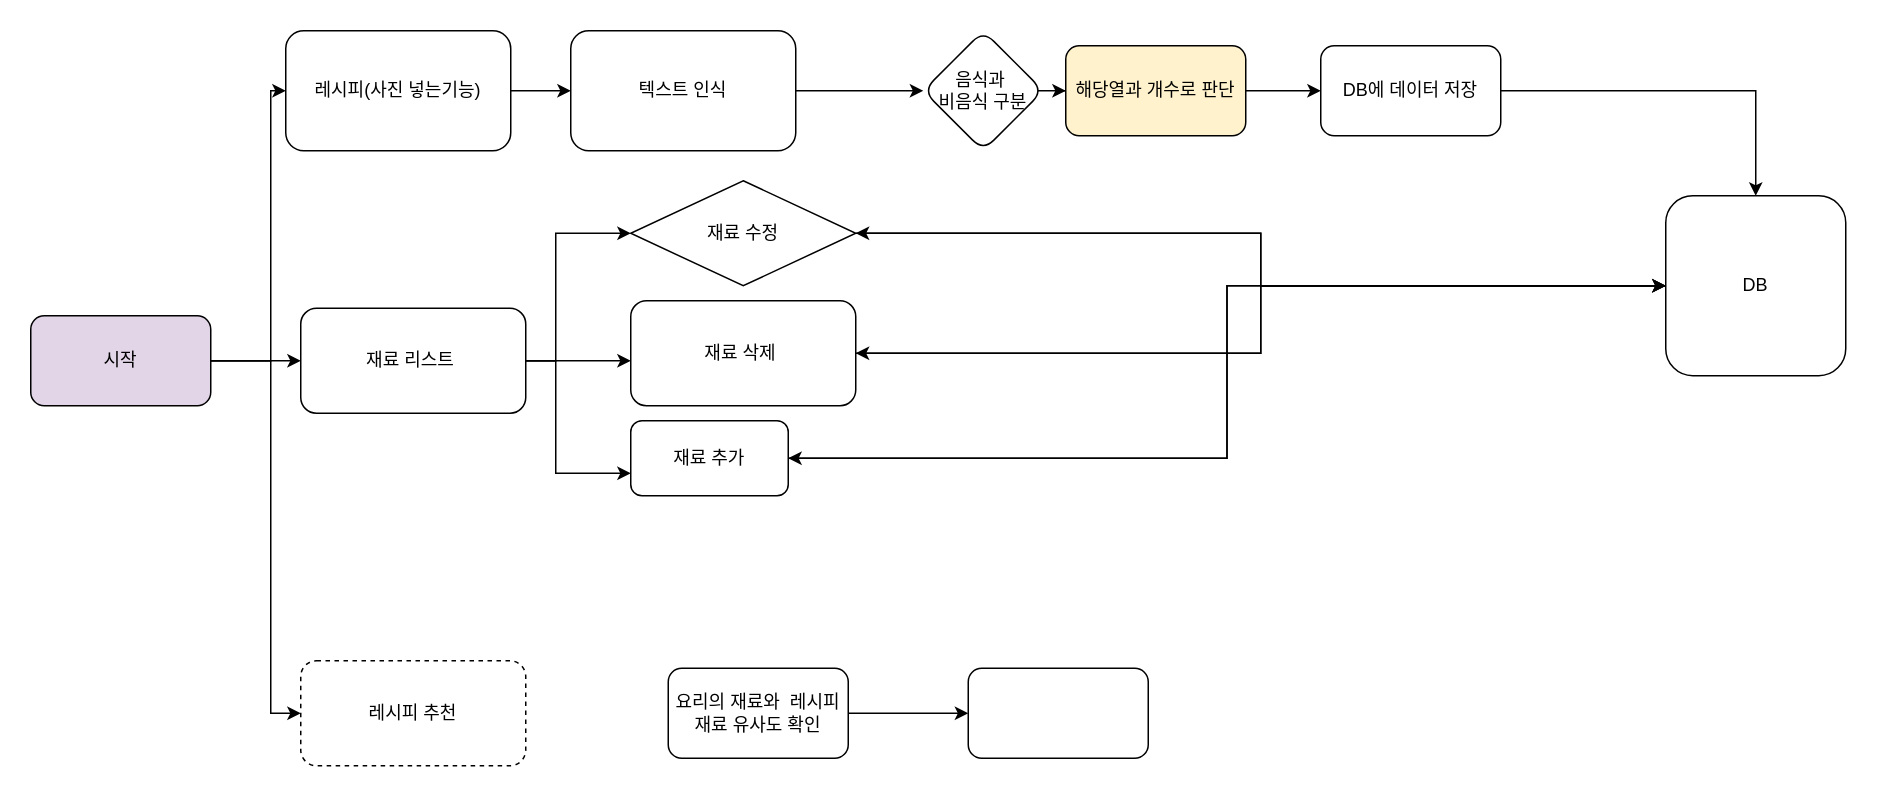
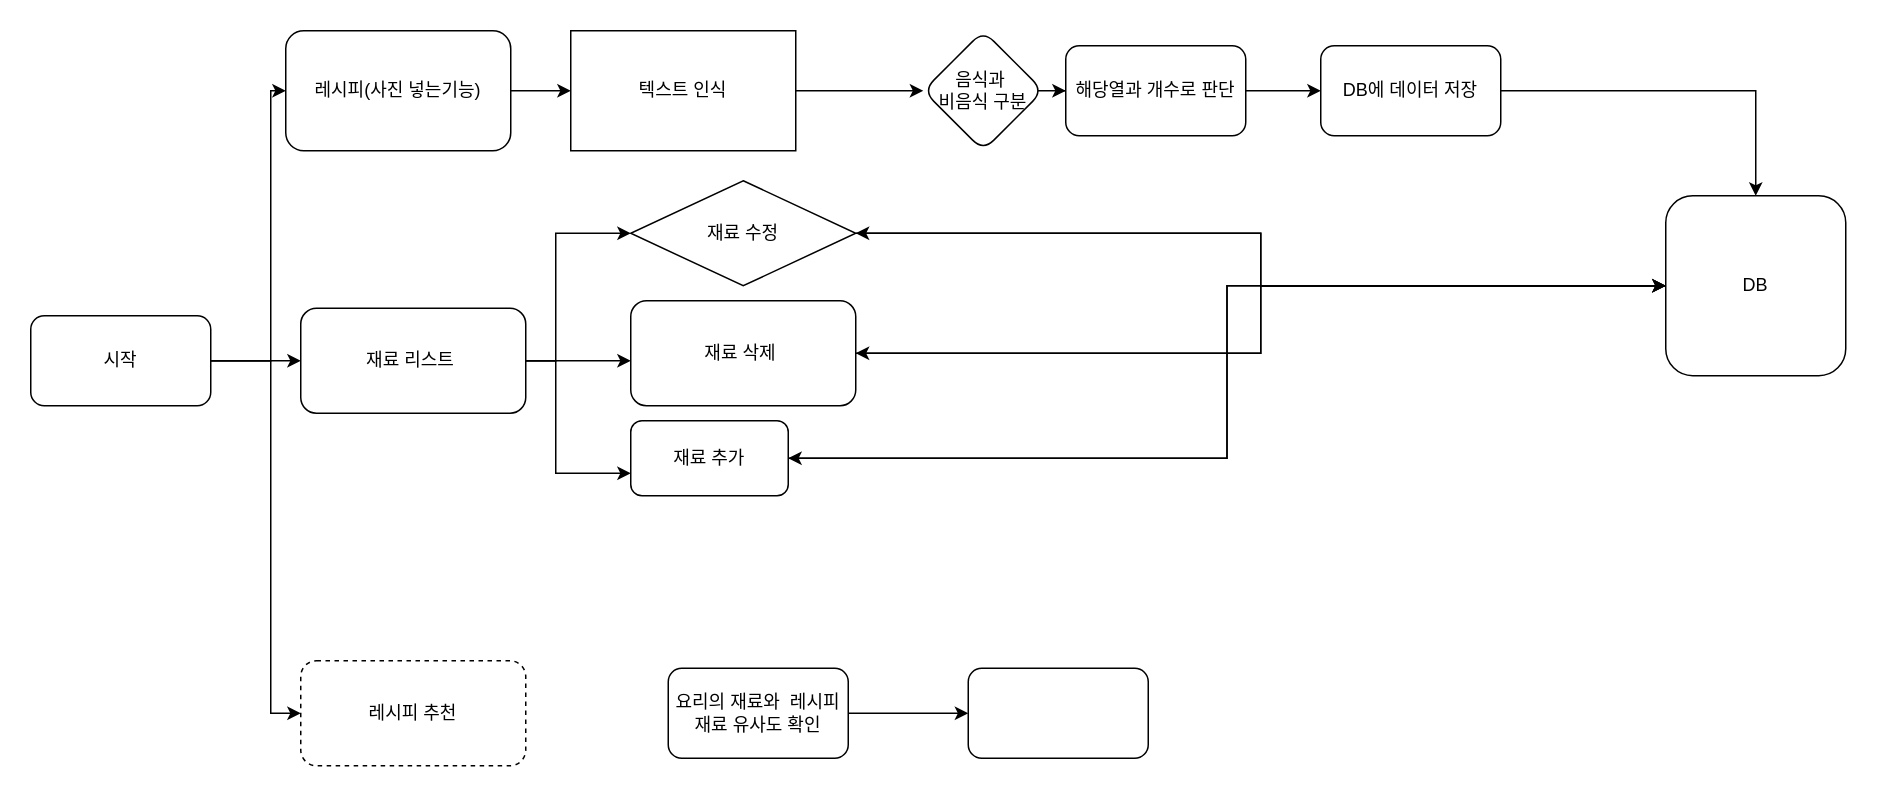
node "텍스트 인식": shape rounded rectangle -> rectangle
node "해당열과 개수로 판단": fillcolor #fff2cc -> #ffffff
node "시작": fillcolor #e1d5e7 -> #ffffff
